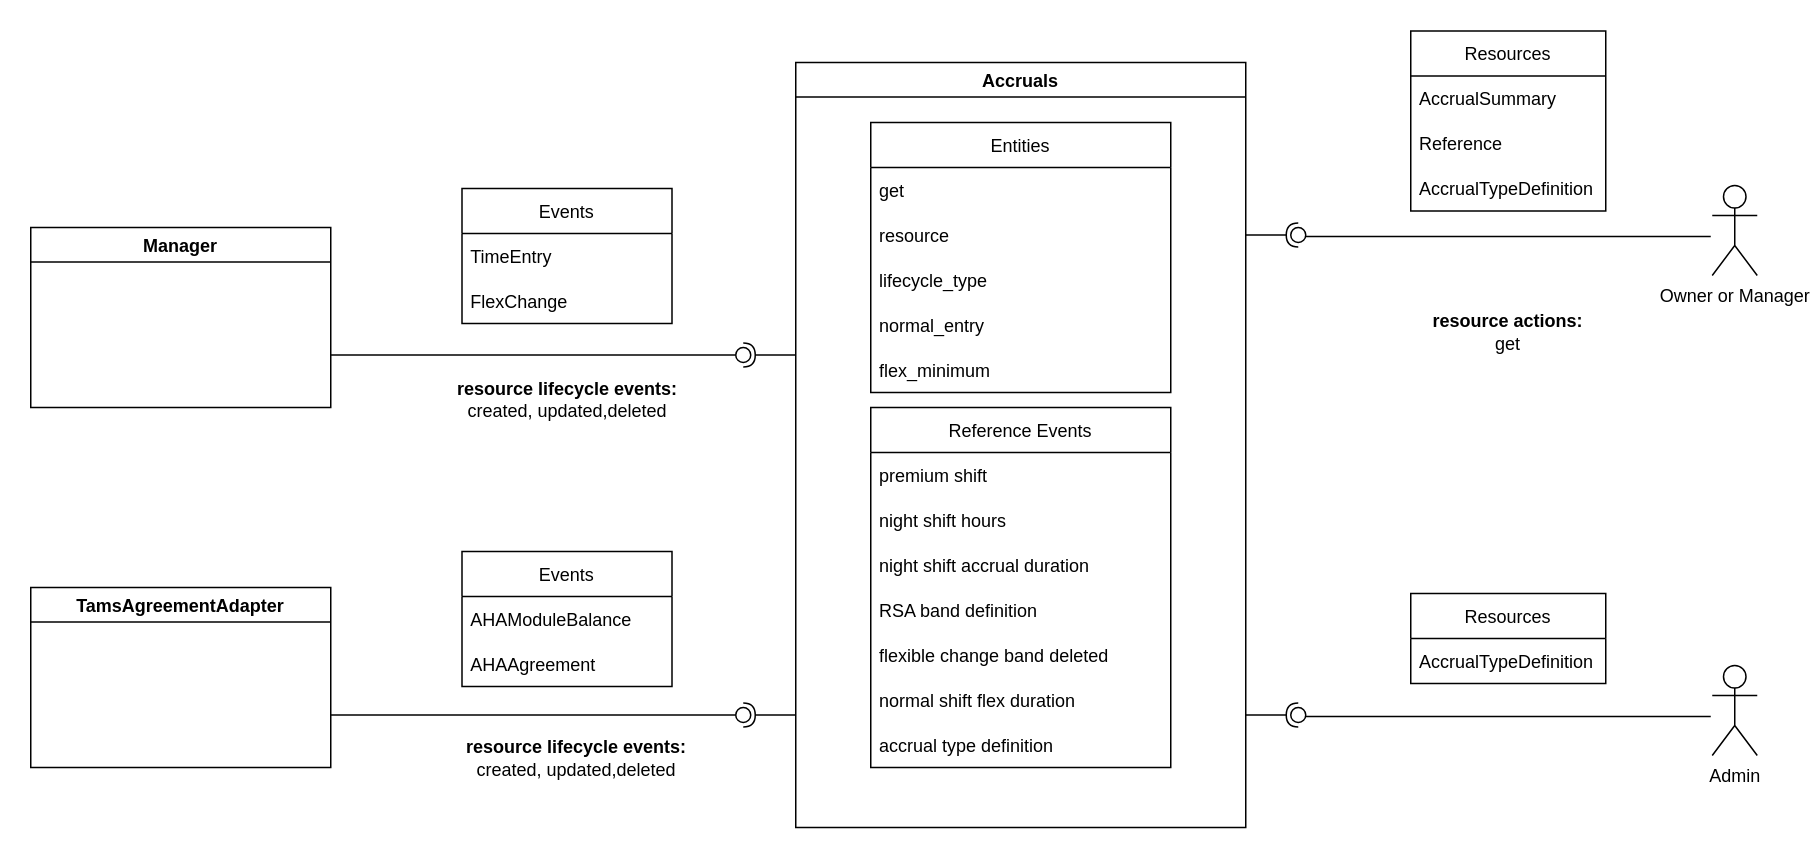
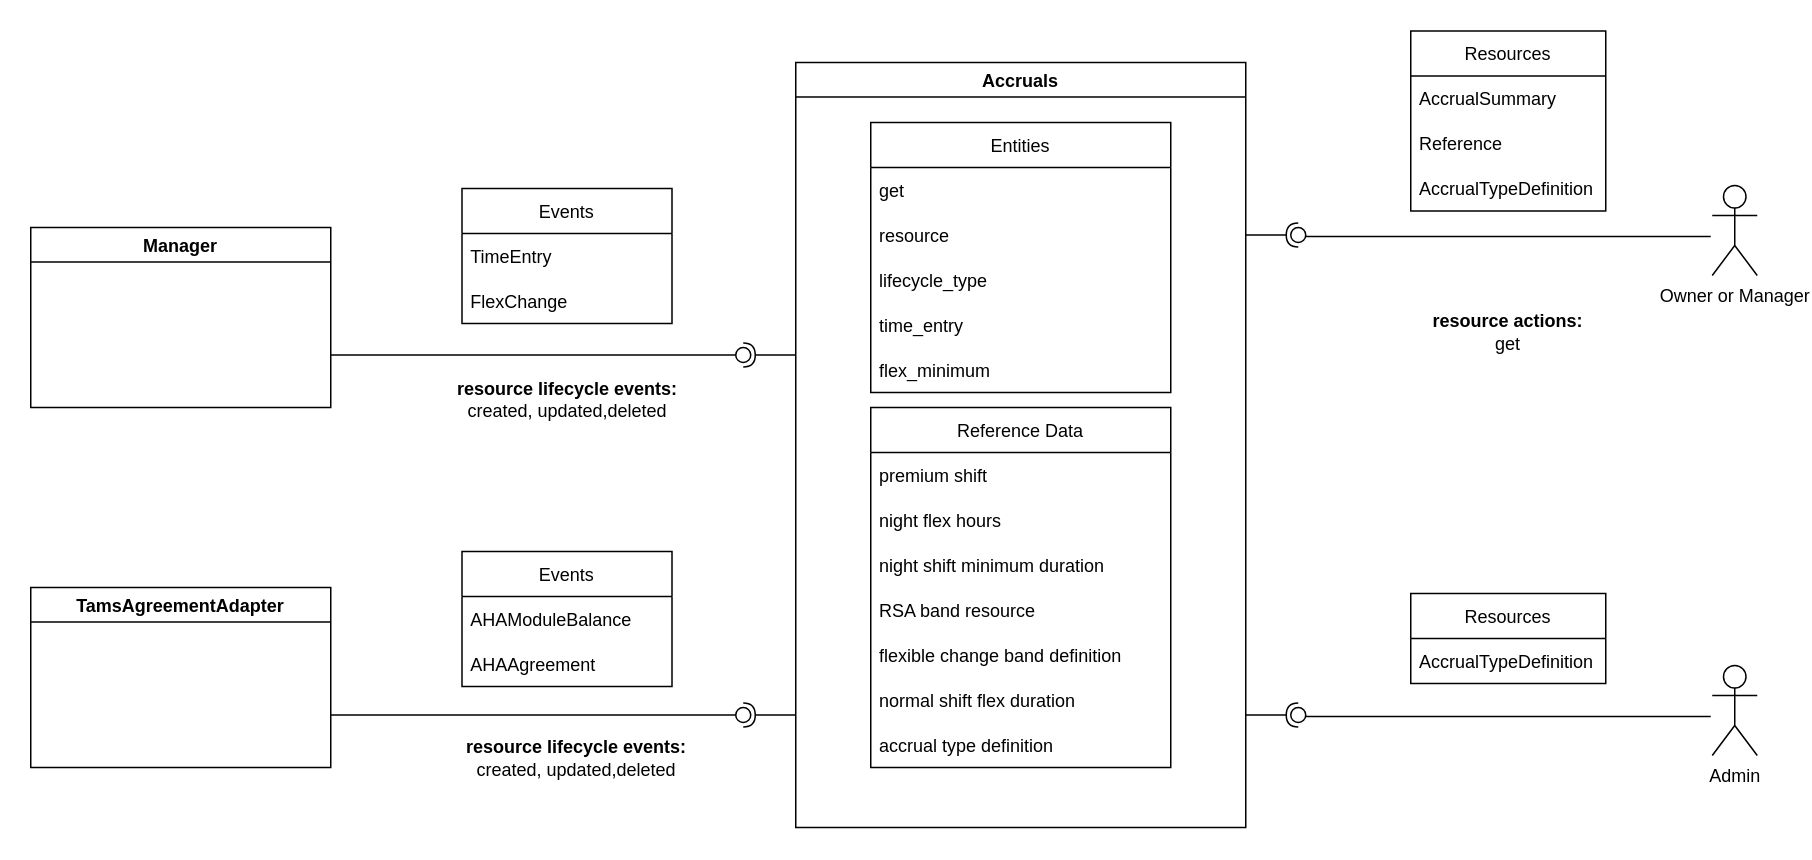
node "normal_entry": label "normal_entry" -> "time_entry"
node "Reference Events": label "Reference Events" -> "Reference Data"
node "night shift hours": label "night shift hours" -> "night flex hours"
node "night shift accrual duration": label "night shift accrual duration" -> "night shift minimum duration"
node "RSA band definition": label "RSA band definition" -> "RSA band resource"
node "flexible change band deleted": label "flexible change band deleted" -> "flexible change band definition"
